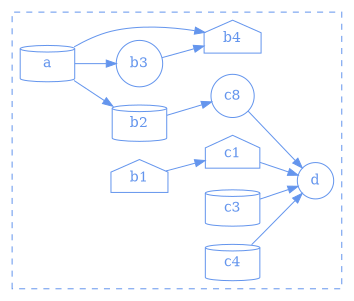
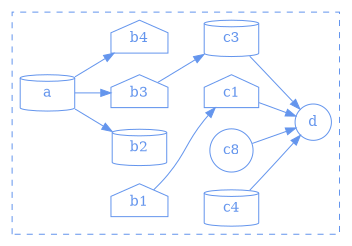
edge "b3" -> "b4": now "b3" -> "c3"
node "b3": shape circle -> house
edge "b2" -> "c8": removed
